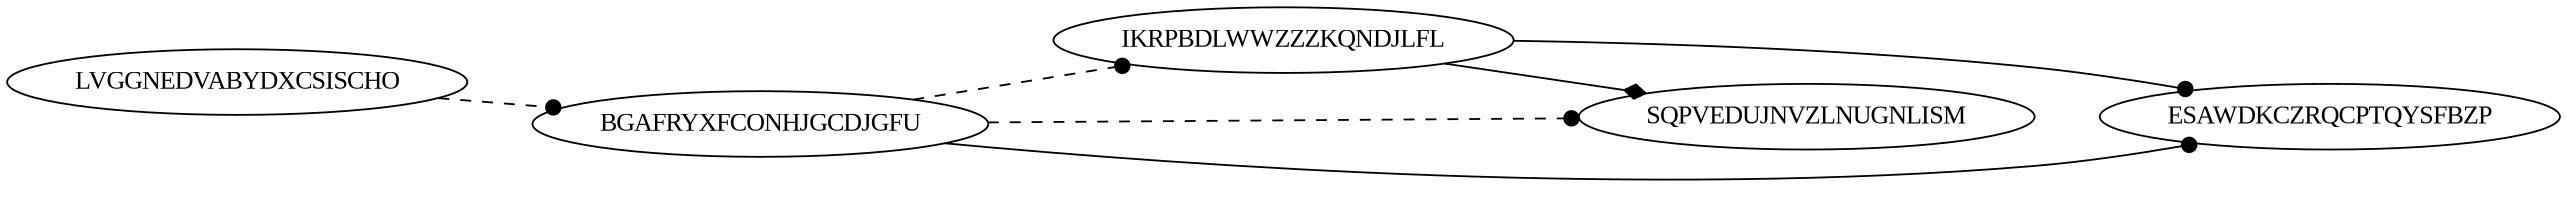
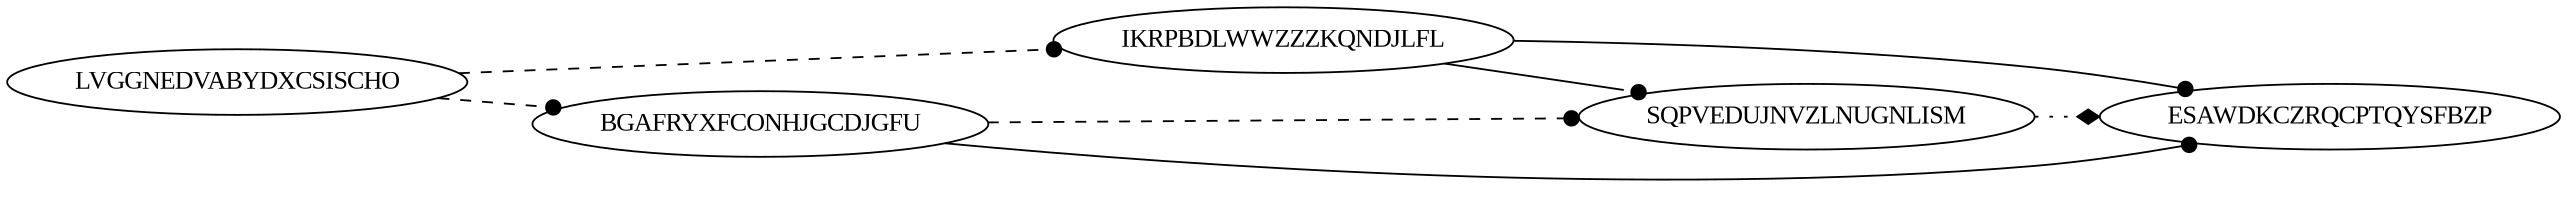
edge "IKRPBDLWWZZZKQNDJLFL" -> "SQPVEDUJNVZLNUGNLISM": arrowhead diamond -> dot
edge "BGAFRYXFCONHJGCDJGFU" -> "IKRPBDLWWZZZKQNDJLFL": now "LVGGNEDVABYDXCSISCHO" -> "IKRPBDLWWZZZKQNDJLFL"
edge "SQPVEDUJNVZLNUGNLISM" -> "ESAWDKCZRQCPTQYSFBZP": added
